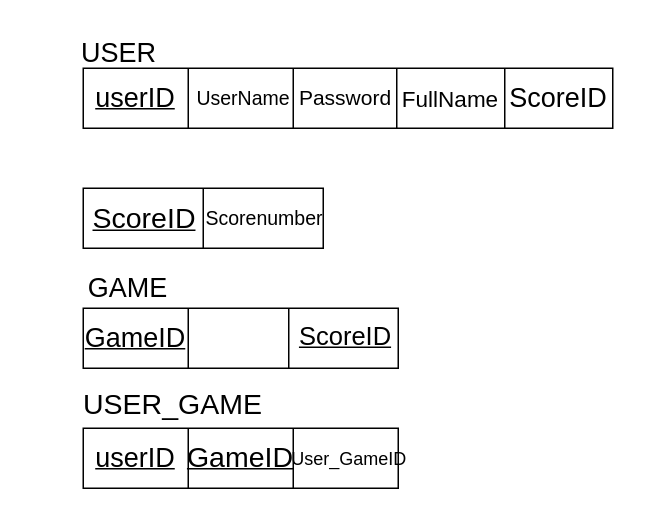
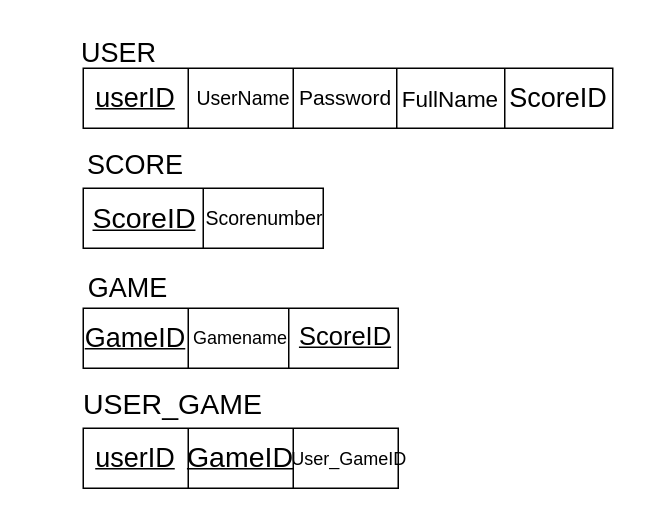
node "SCORE": added
node "Gamename": added
